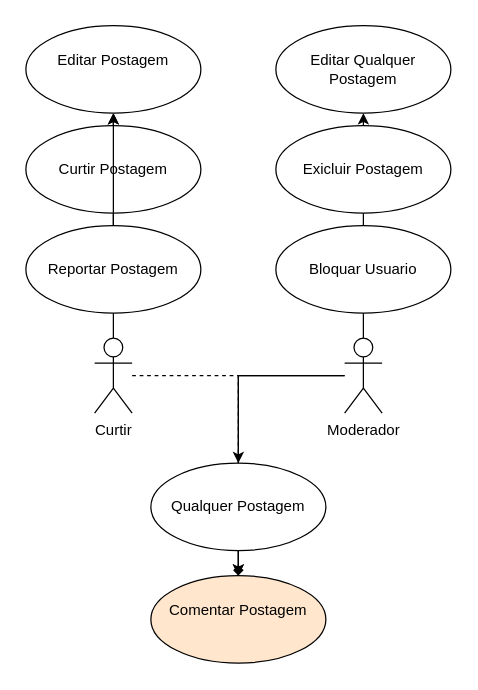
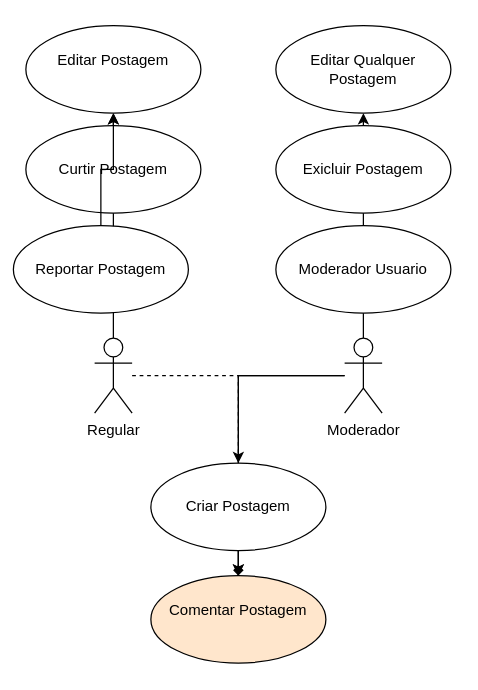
node "Reportar Postagem": moved (113, 269) -> (101, 269)
node "Bloquar Usuario": label "Bloquar Usuario" -> "Moderador Usuario"
node "Curtir": label "Curtir" -> "Regular"
node "Qualquer Postagem": label "Qualquer Postagem" -> "Criar Postagem"
